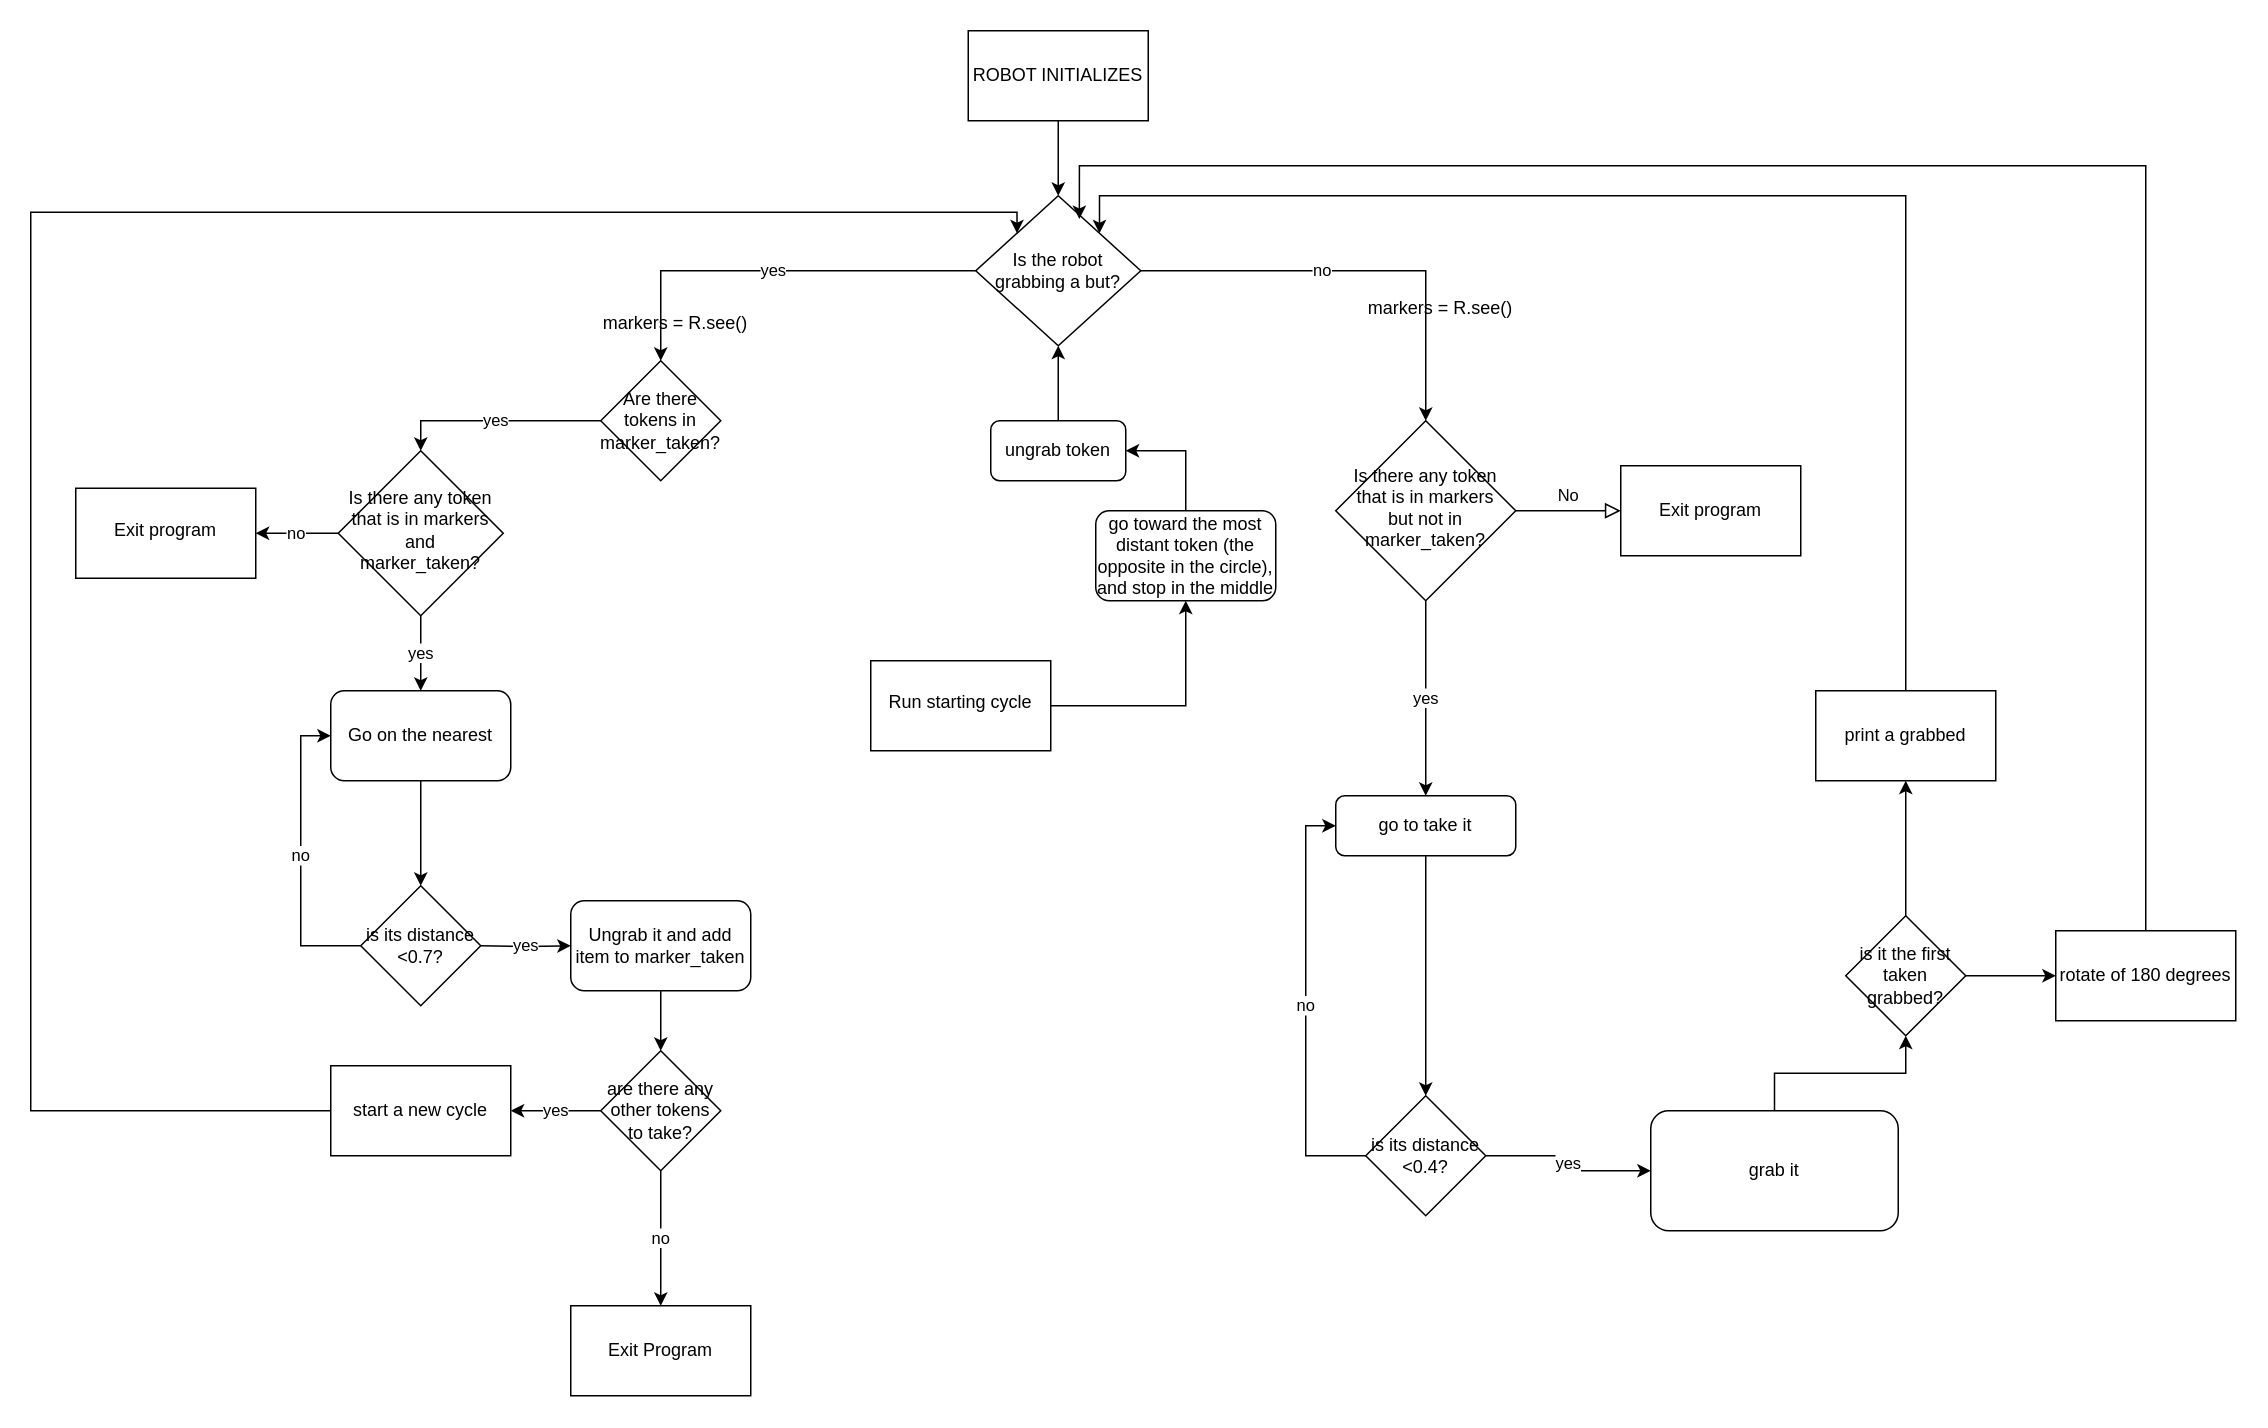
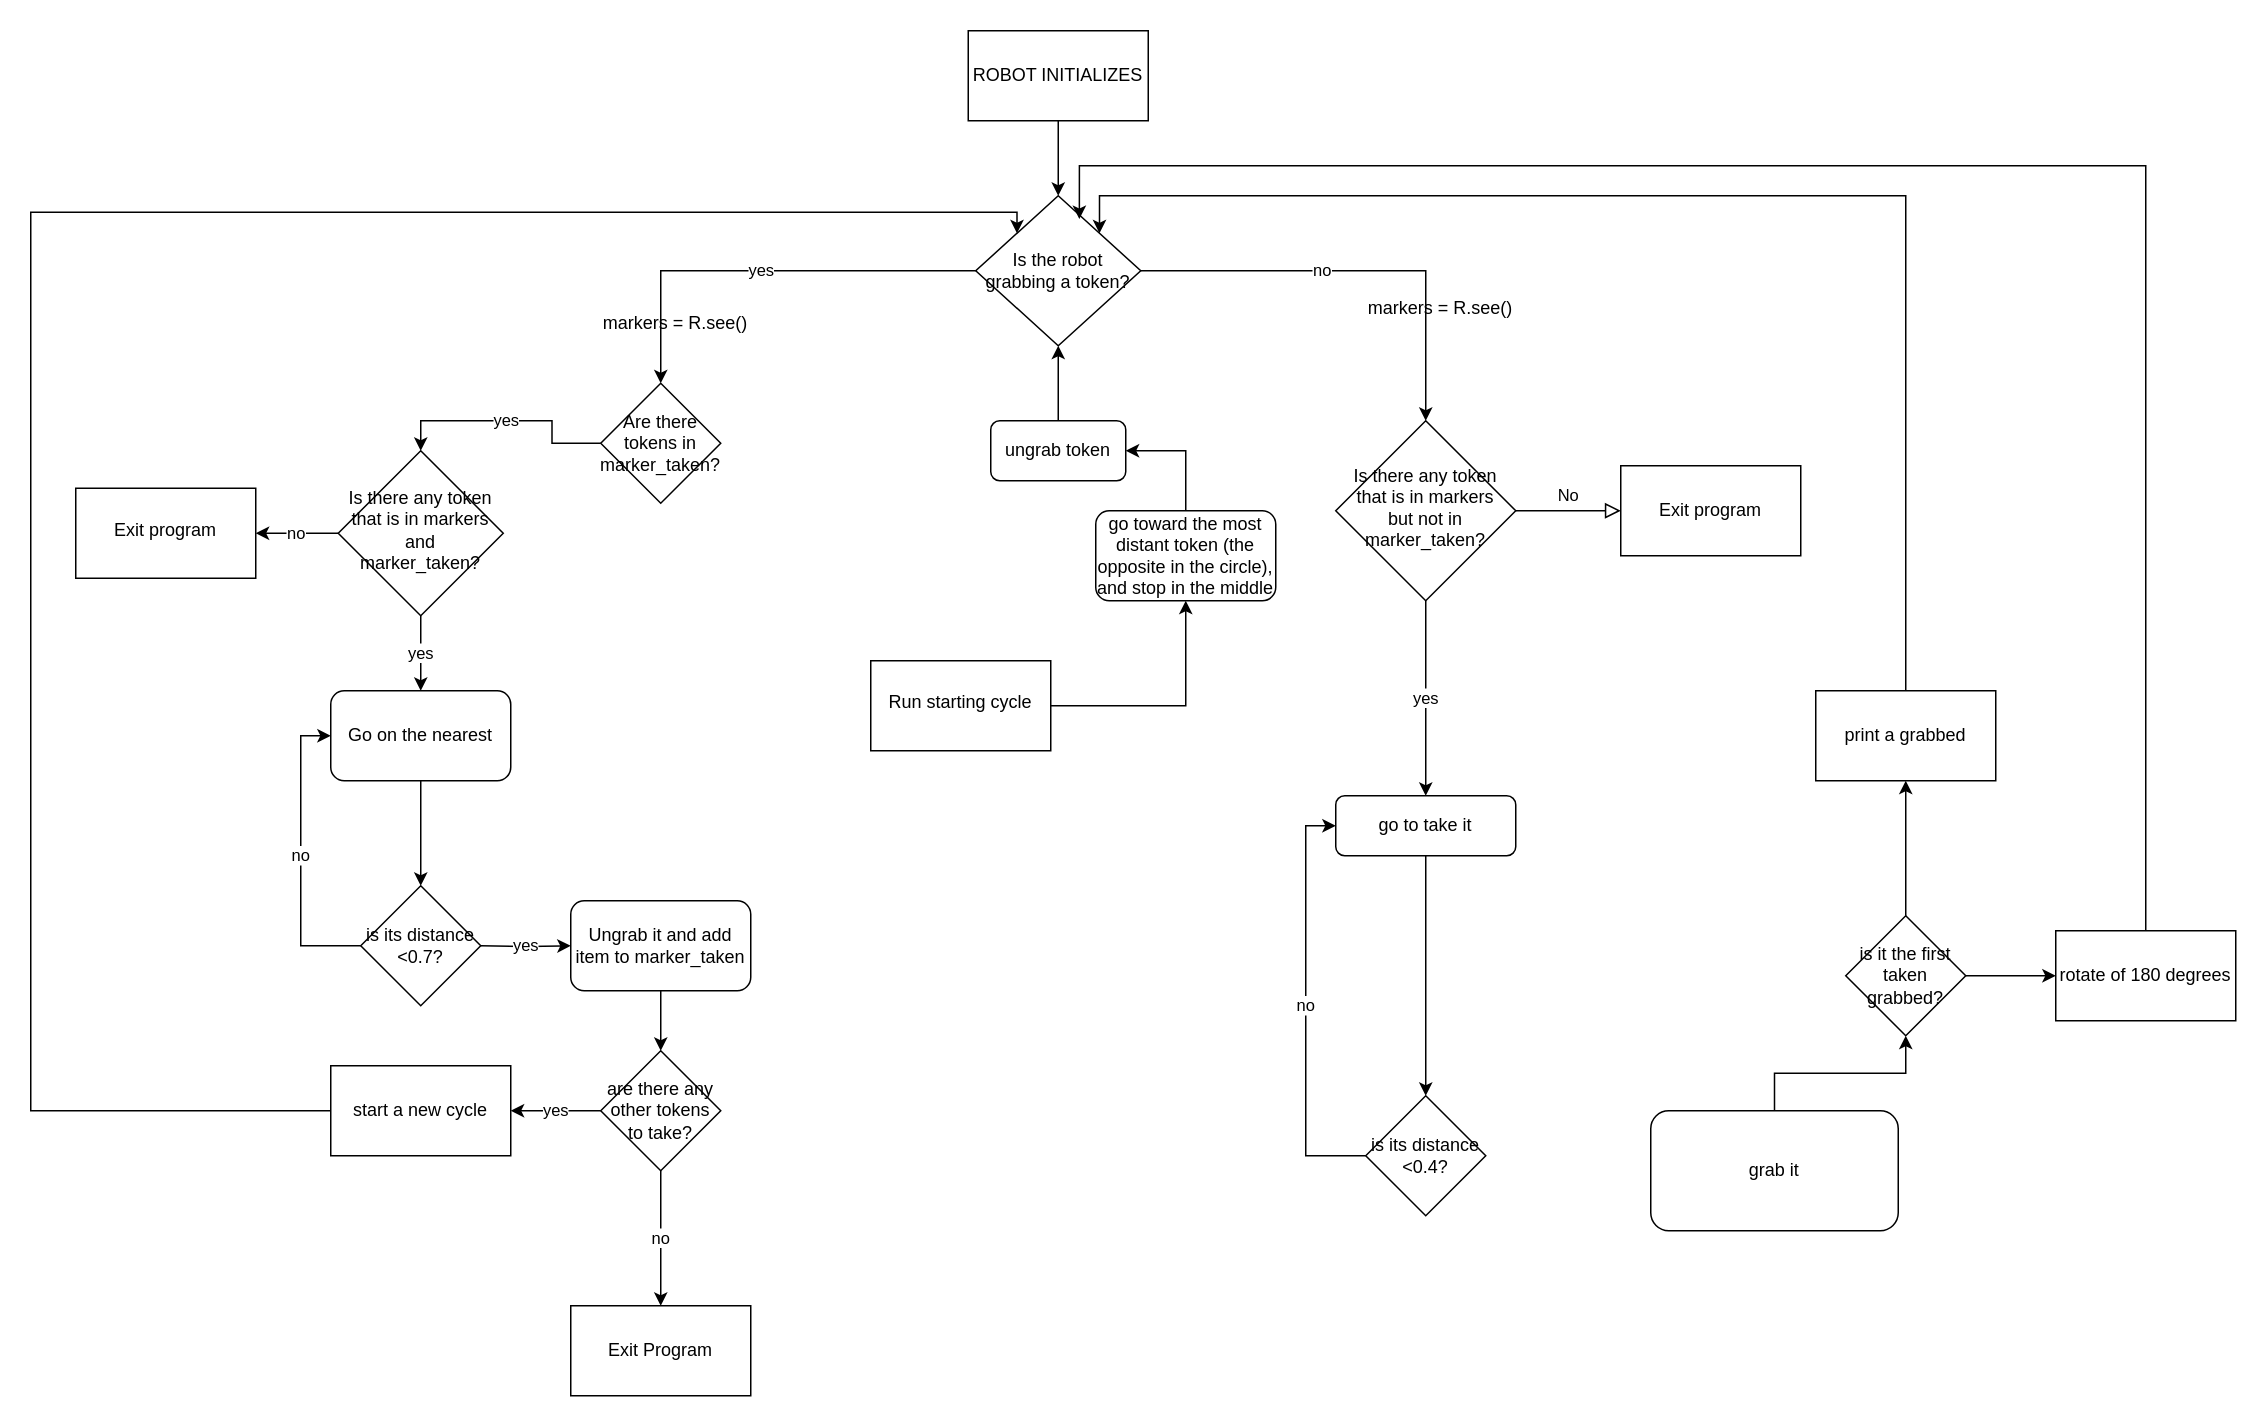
node "Is the robot grabbing a but?": label "Is the robot grabbing a but?" -> "Is the robot grabbing a token?"
node "Are there tokens in marker_taken?": moved (661, 421) -> (661, 443)
edge "is its distance <0.4?" -> "grab it": removed, label "yes"
